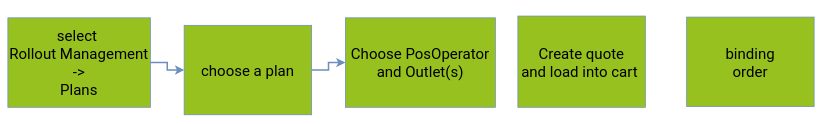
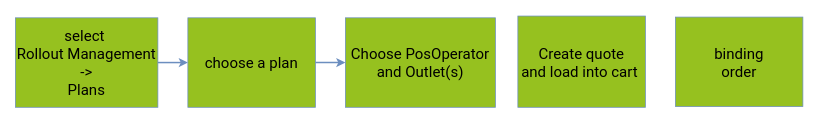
node "select Rollout Management->Plans": moved (79, 62) -> (87, 62)
node "bindingorder": moved (750, 62) -> (739, 62)
node "choose a plan": moved (248, 70) -> (252, 62)
